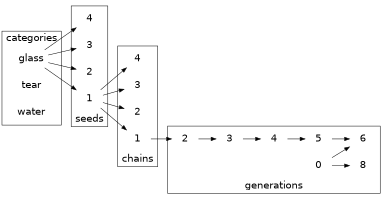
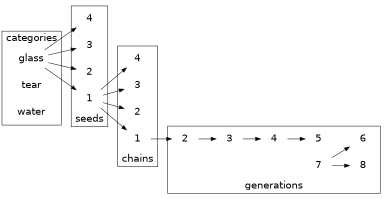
edge "5" -> "6": removed
node "0": label "0" -> "7"
